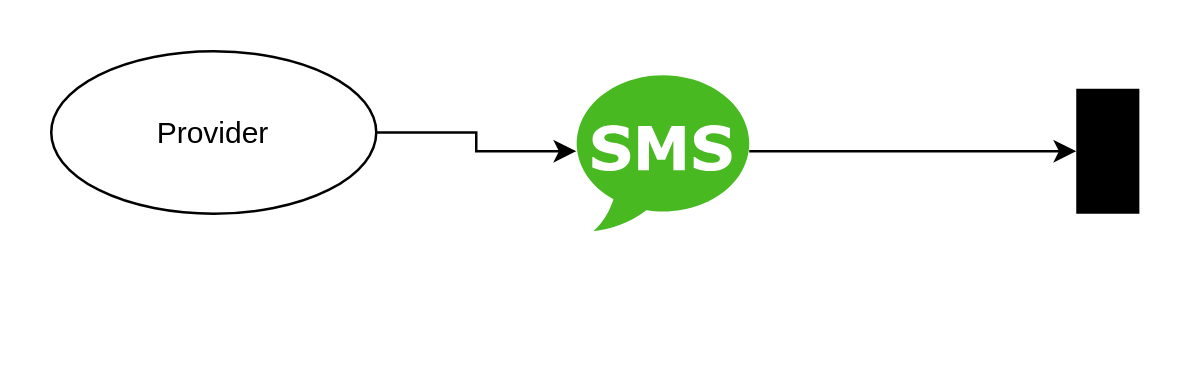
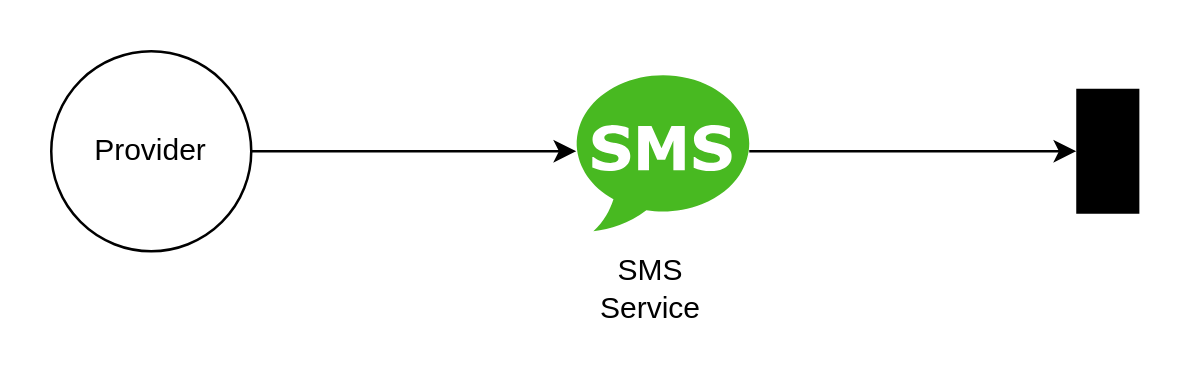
node "Provider": size 325x163 -> 200x200
node "SMS Service": added
